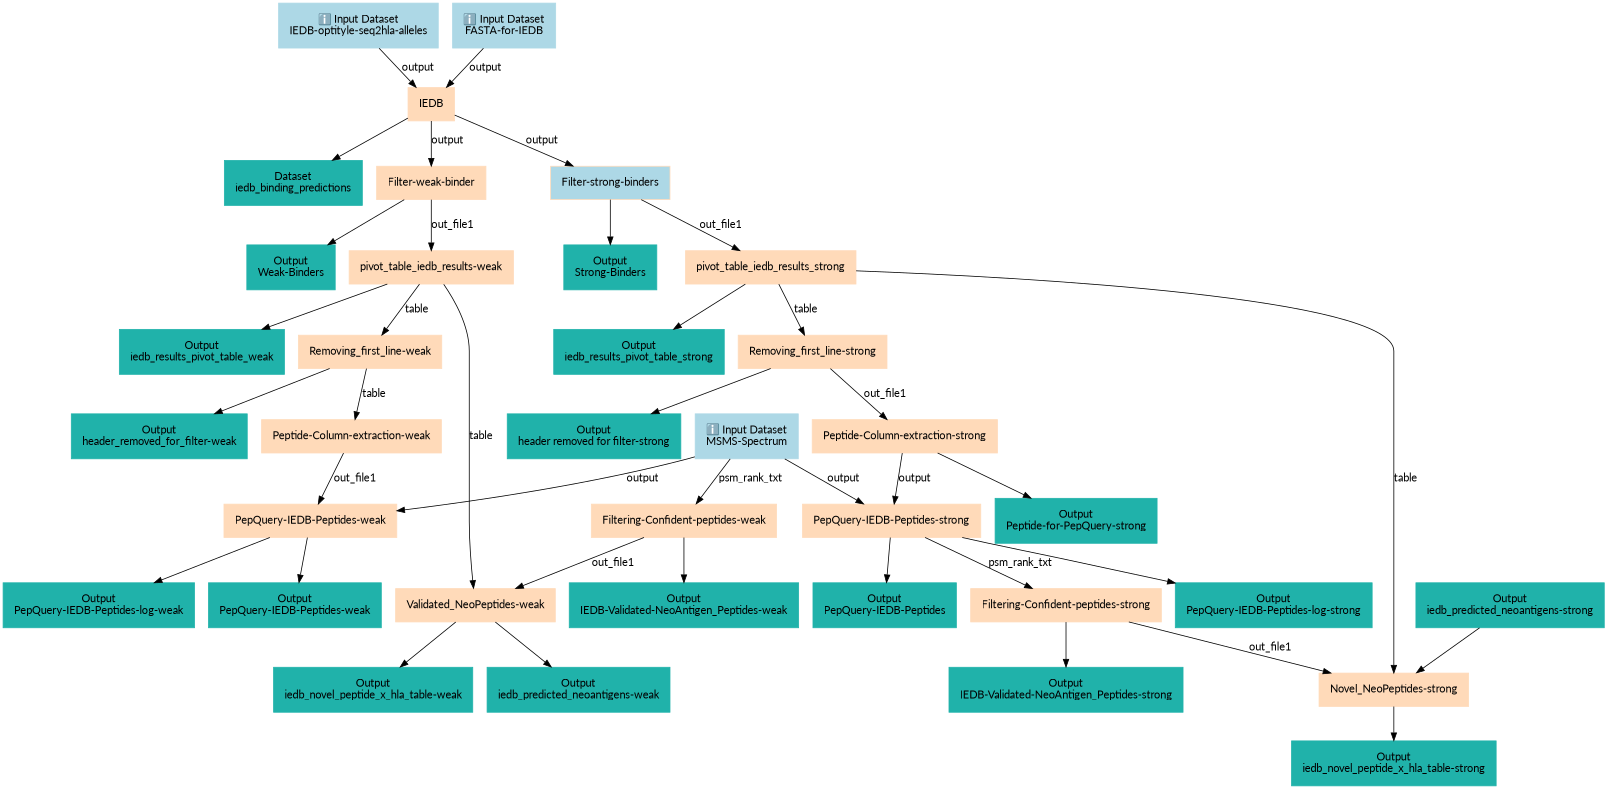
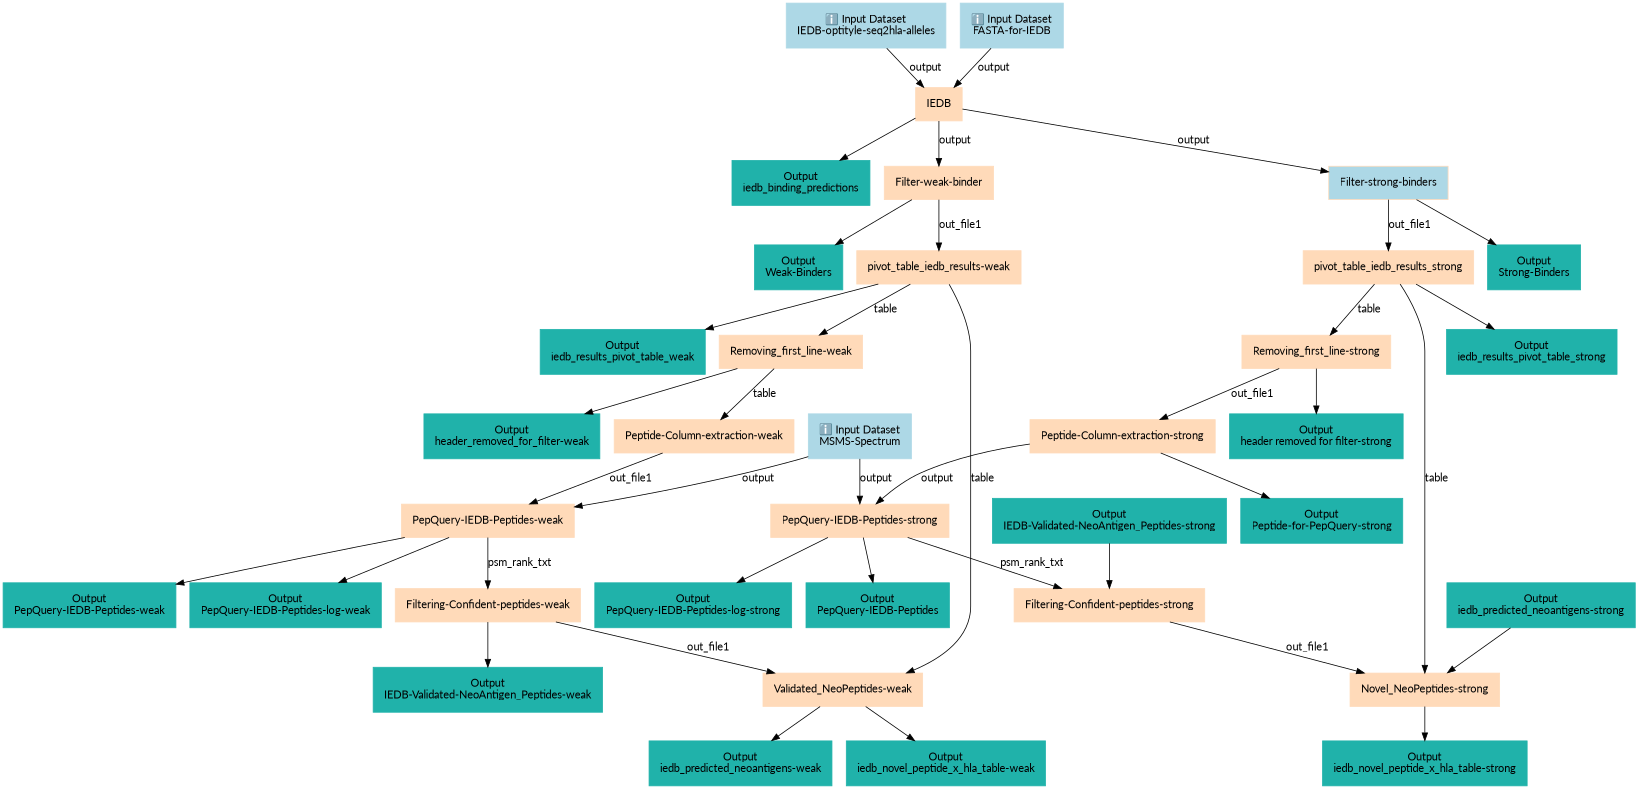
node "Dataset iedb_binding_predictions": label "Dataset iedb_binding_predictions" -> "Output iedb_binding_predictions"
edge "ℹ️ Input Dataset MSMS-Spectrum" -> "Filtering-Confident-peptides-weak": now "PepQuery-IEDB-Peptides-weak" -> "Filtering-Confident-peptides-weak"
edge "Filtering-Confident-peptides-strong" -> "Output IEDB-Validated-NeoAntigen_Peptides-strong": reversed
